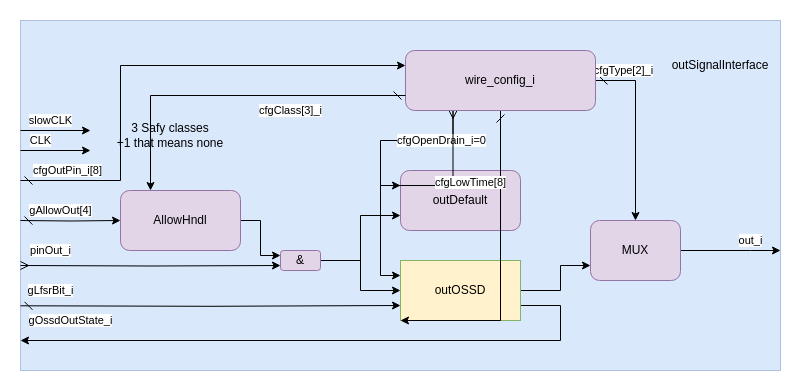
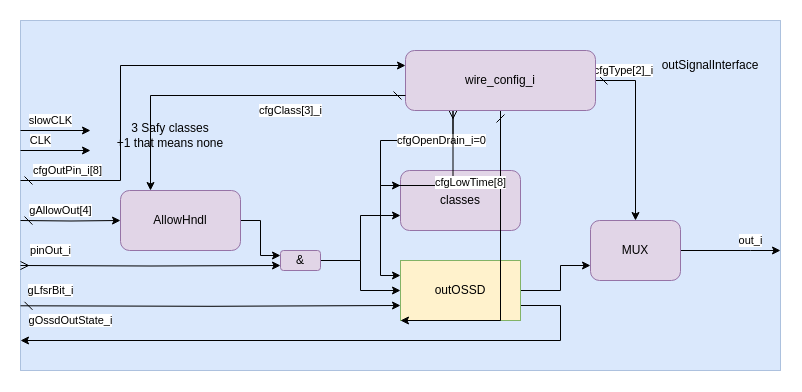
node "outSignalInterface": moved (721, 66) -> (711, 66)
node "outDefault": label "outDefault" -> "classes"
